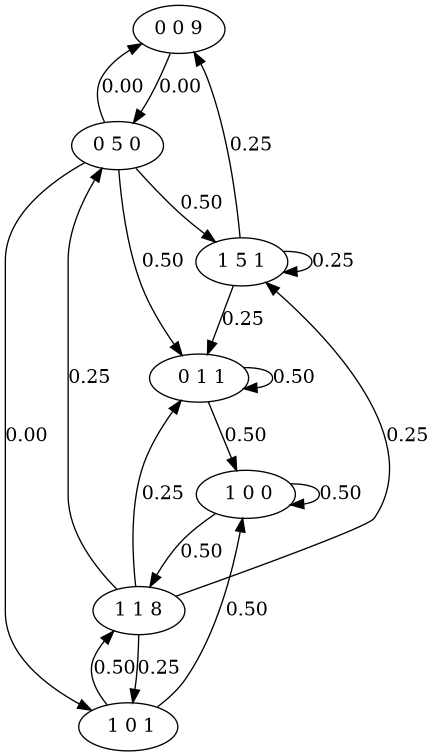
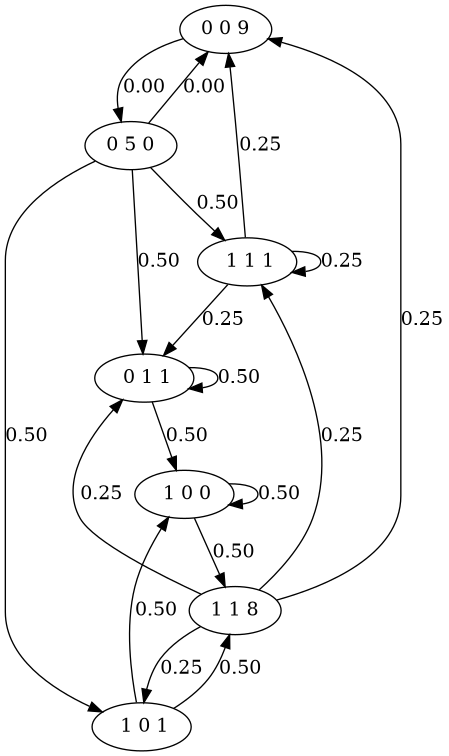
node "1 5 1": label "1 5 1" -> "1 1 1"
edge "1 1 8" -> "0 5 0": now "1 1 8" -> "0 0 9"
edge "0 5 0" -> "1 0 1": label "0.00" -> "0.50"
